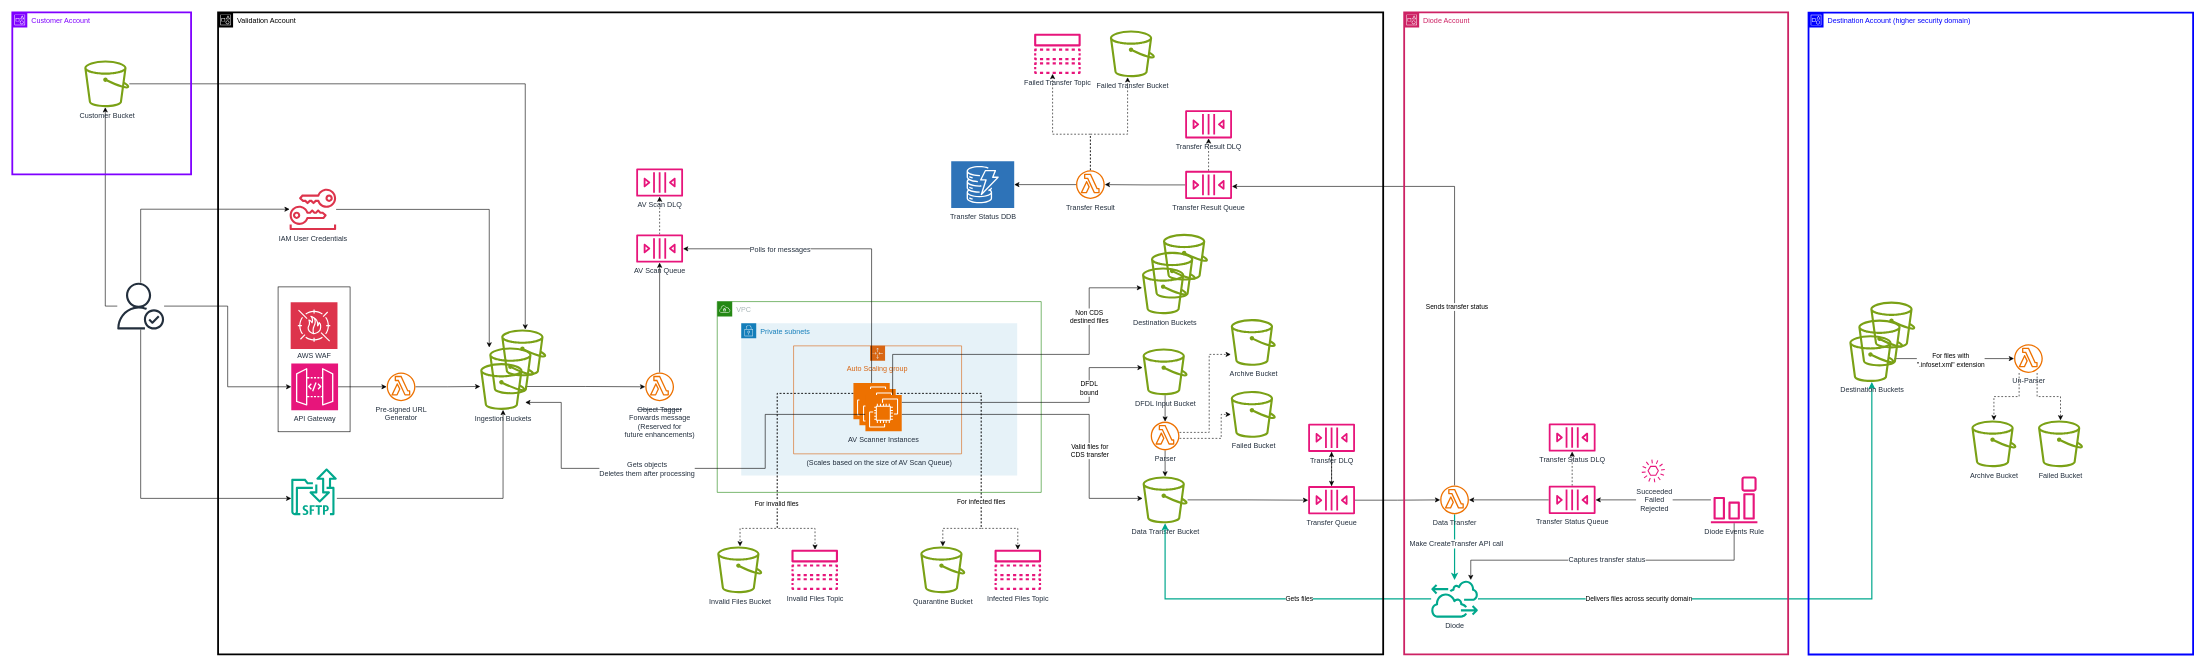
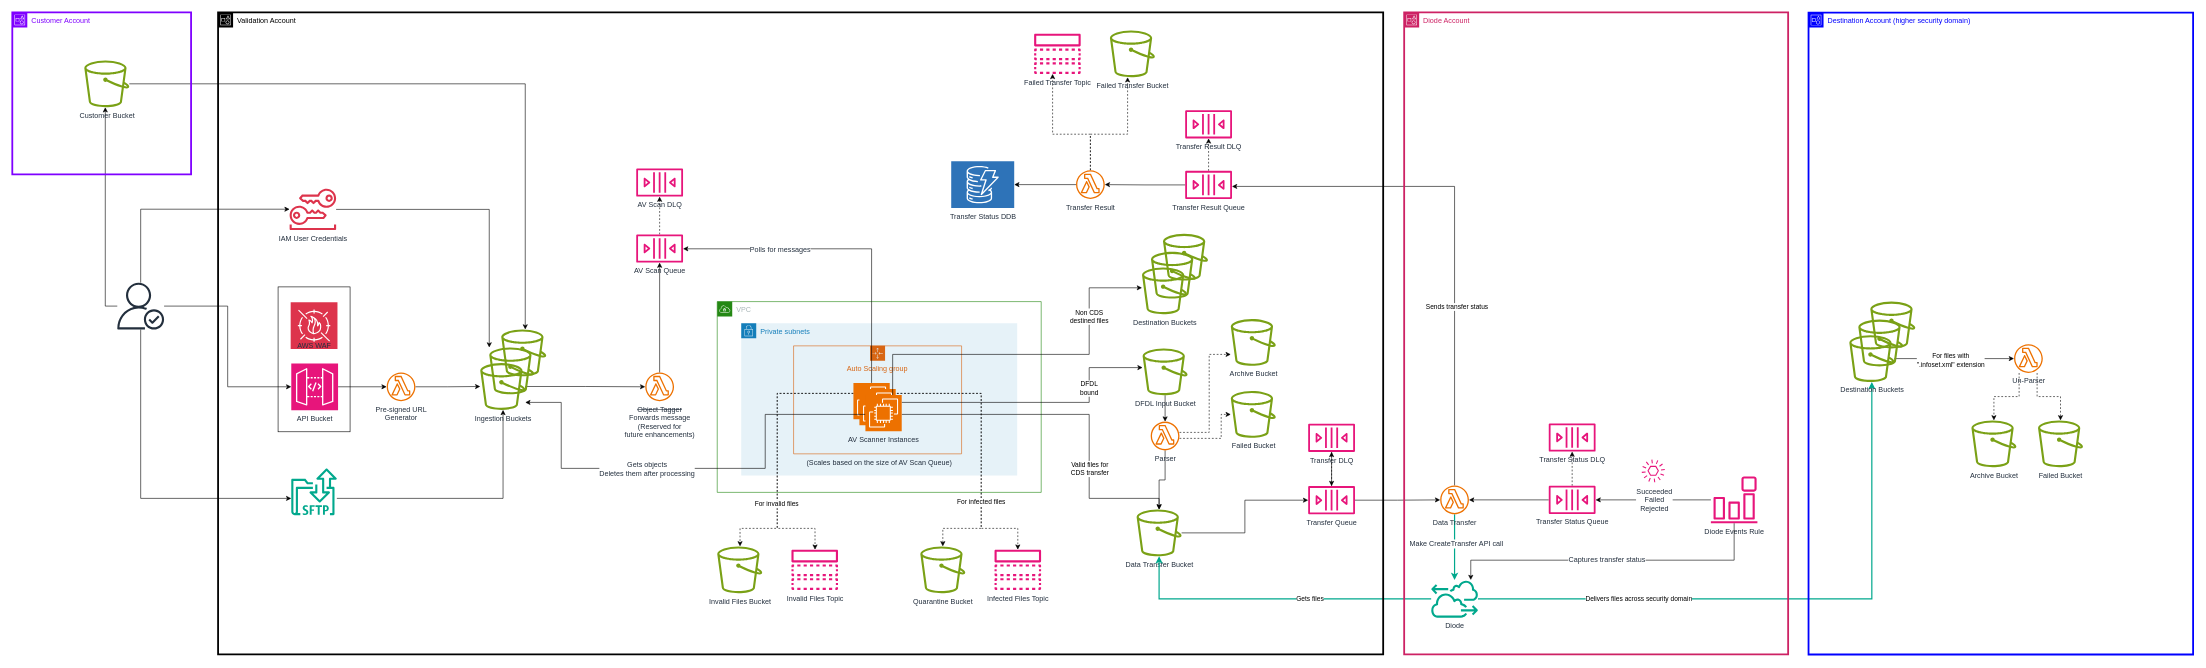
node "AWS WAF": size 48x46 -> 48x36
node "API Gateway": label "API Gateway" -> "API Bucket"
node "Data Transfer Bucket": moved (1165, 500) -> (1159, 533)
